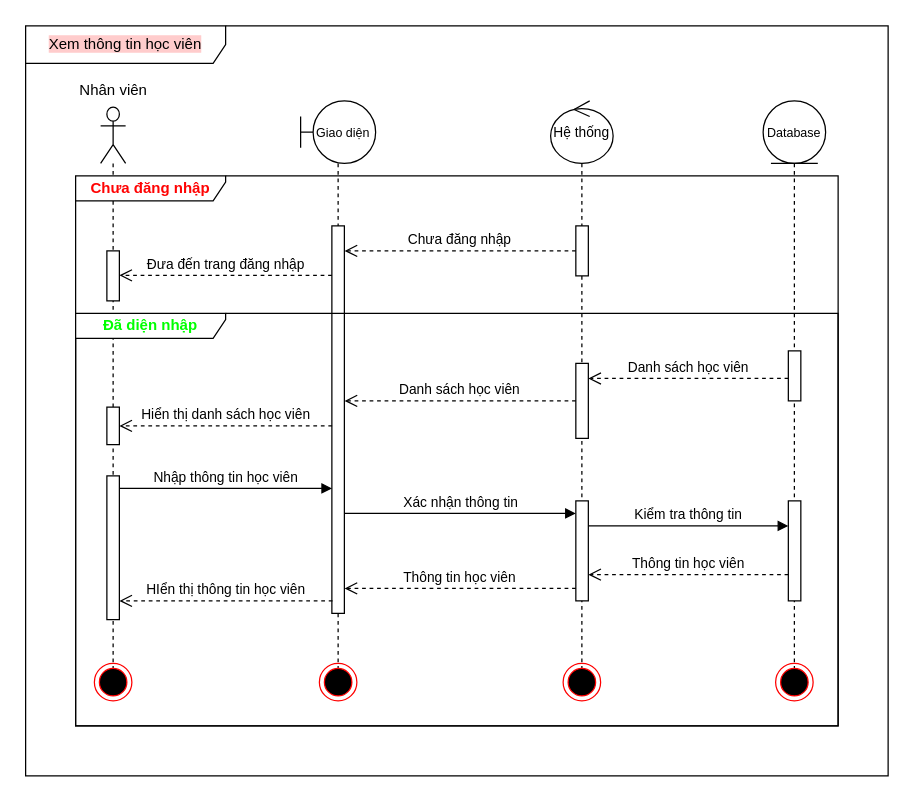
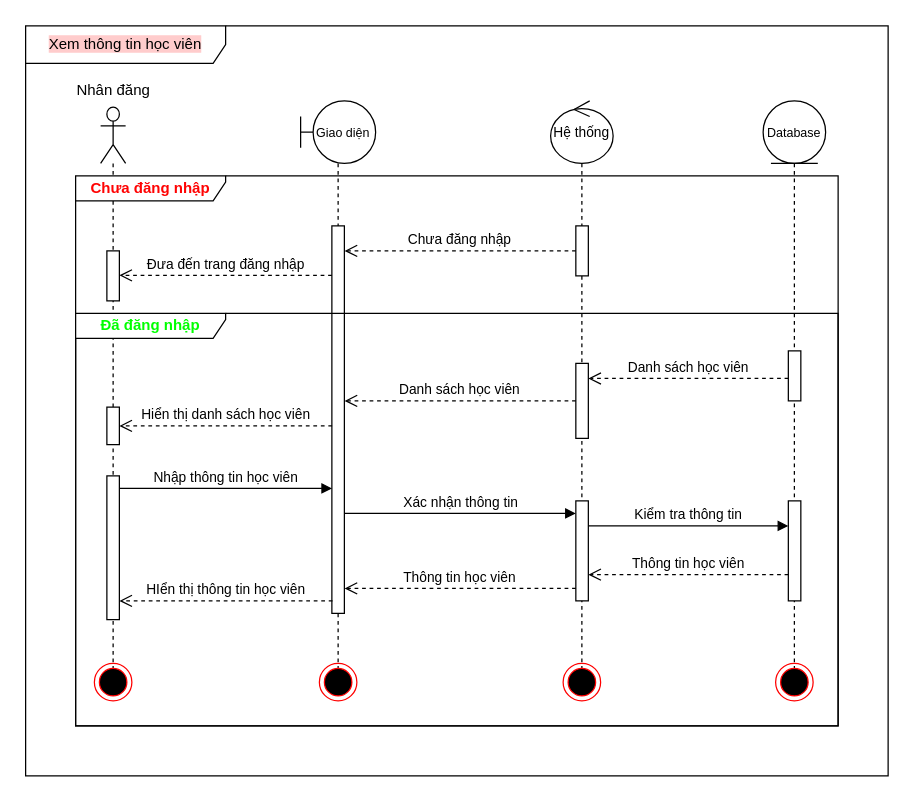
node "Nhân viên": label "Nhân viên" -> "Nhân đăng"
node "Đã diện nhập": label "Đã diện nhập" -> "Đã đăng nhập"
